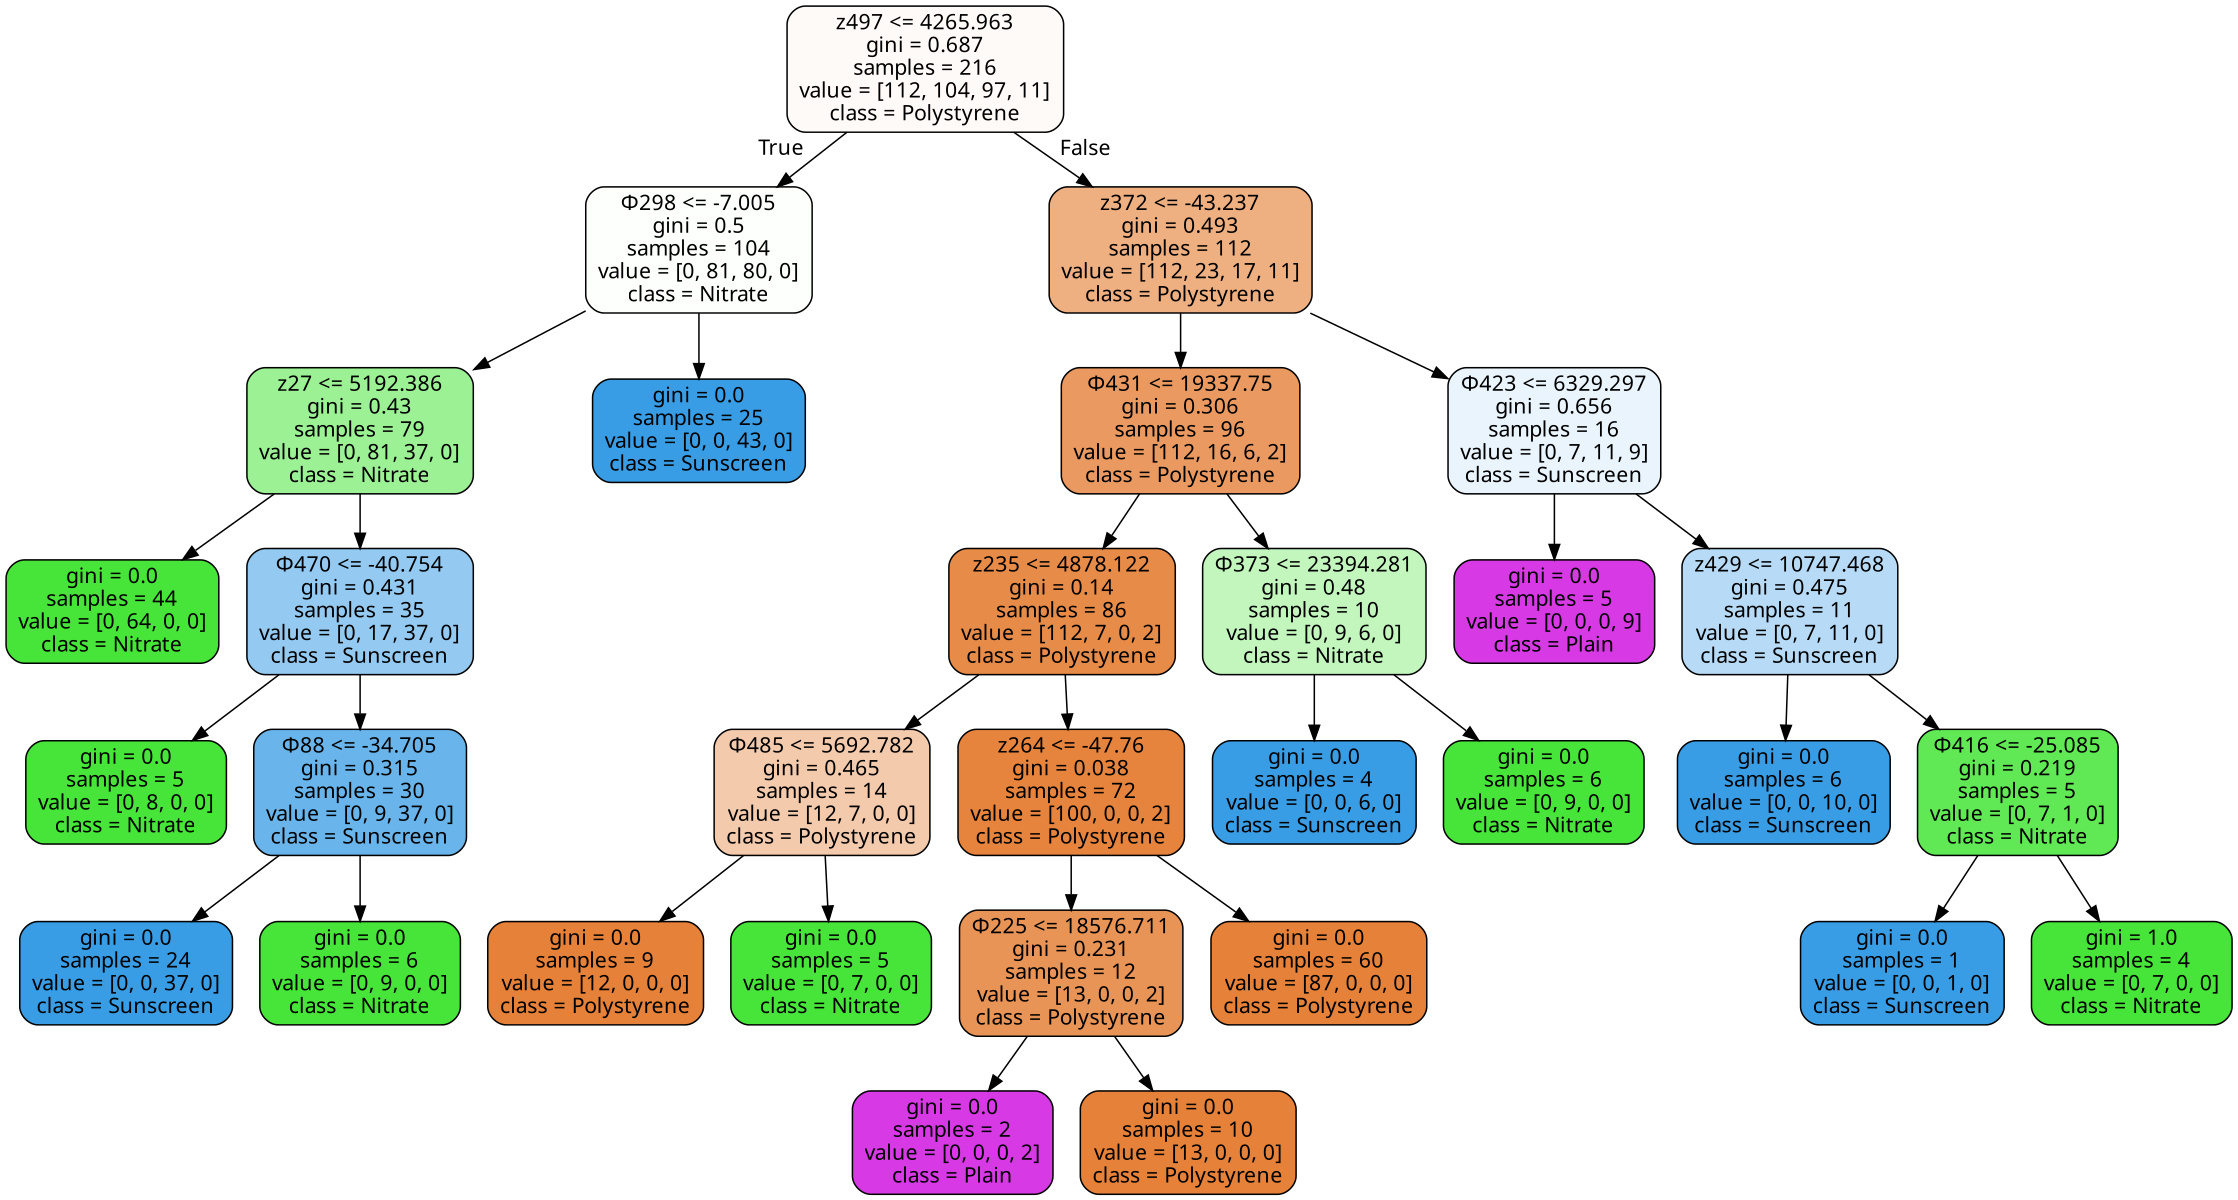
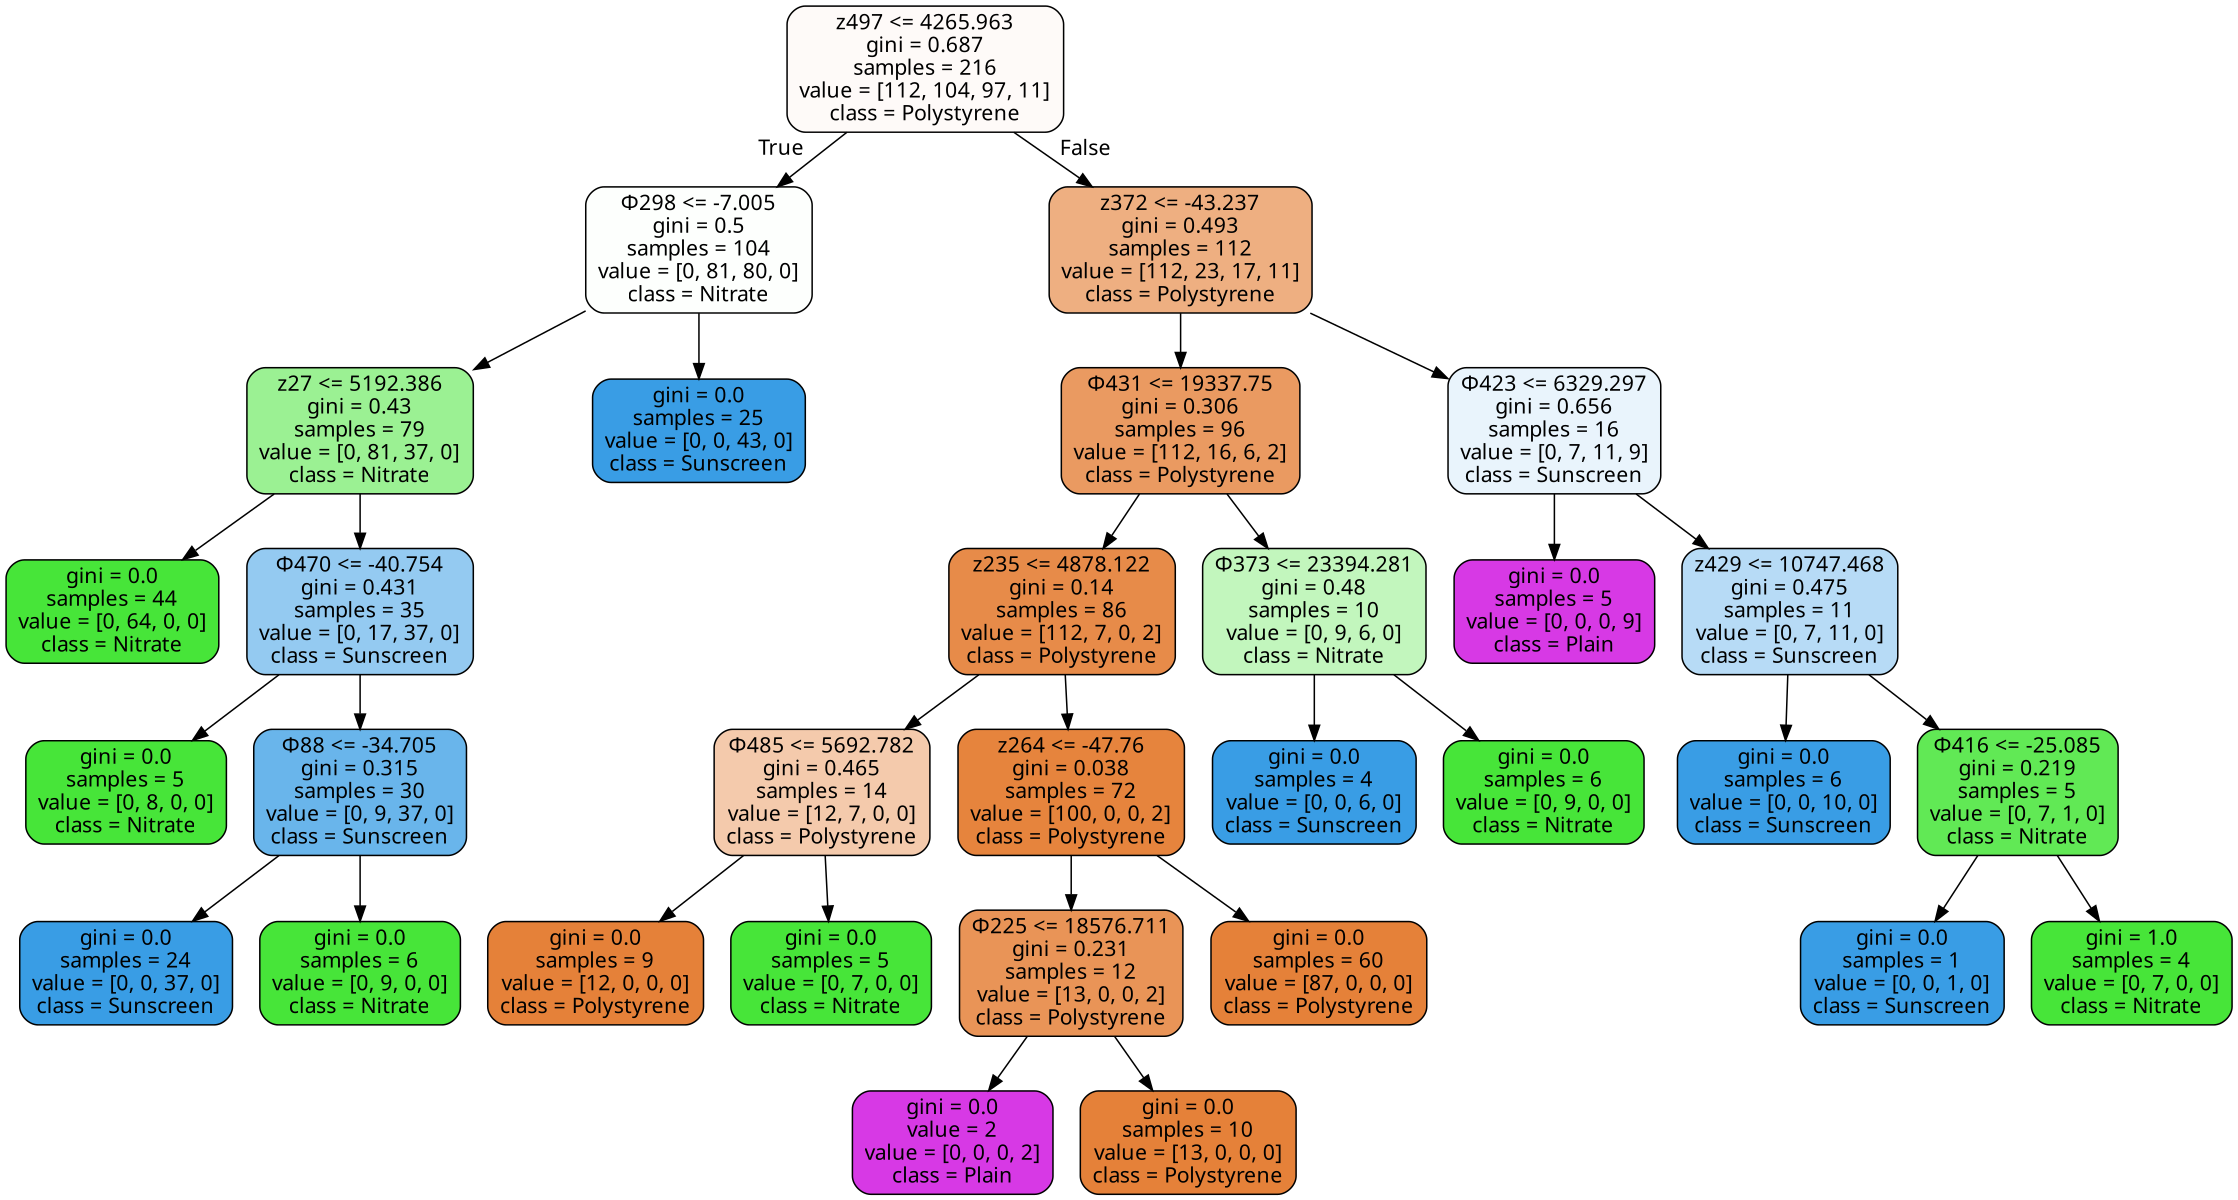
node "gini = 0.0 samples = 2 value = [0, 0, 0, 2] class = Plain": label "gini = 0.0 samples = 2 value = [0, 0, 0, 2] class = Plain" -> "gini = 0.0 value = 2 value = [0, 0, 0, 2] class = Plain"
